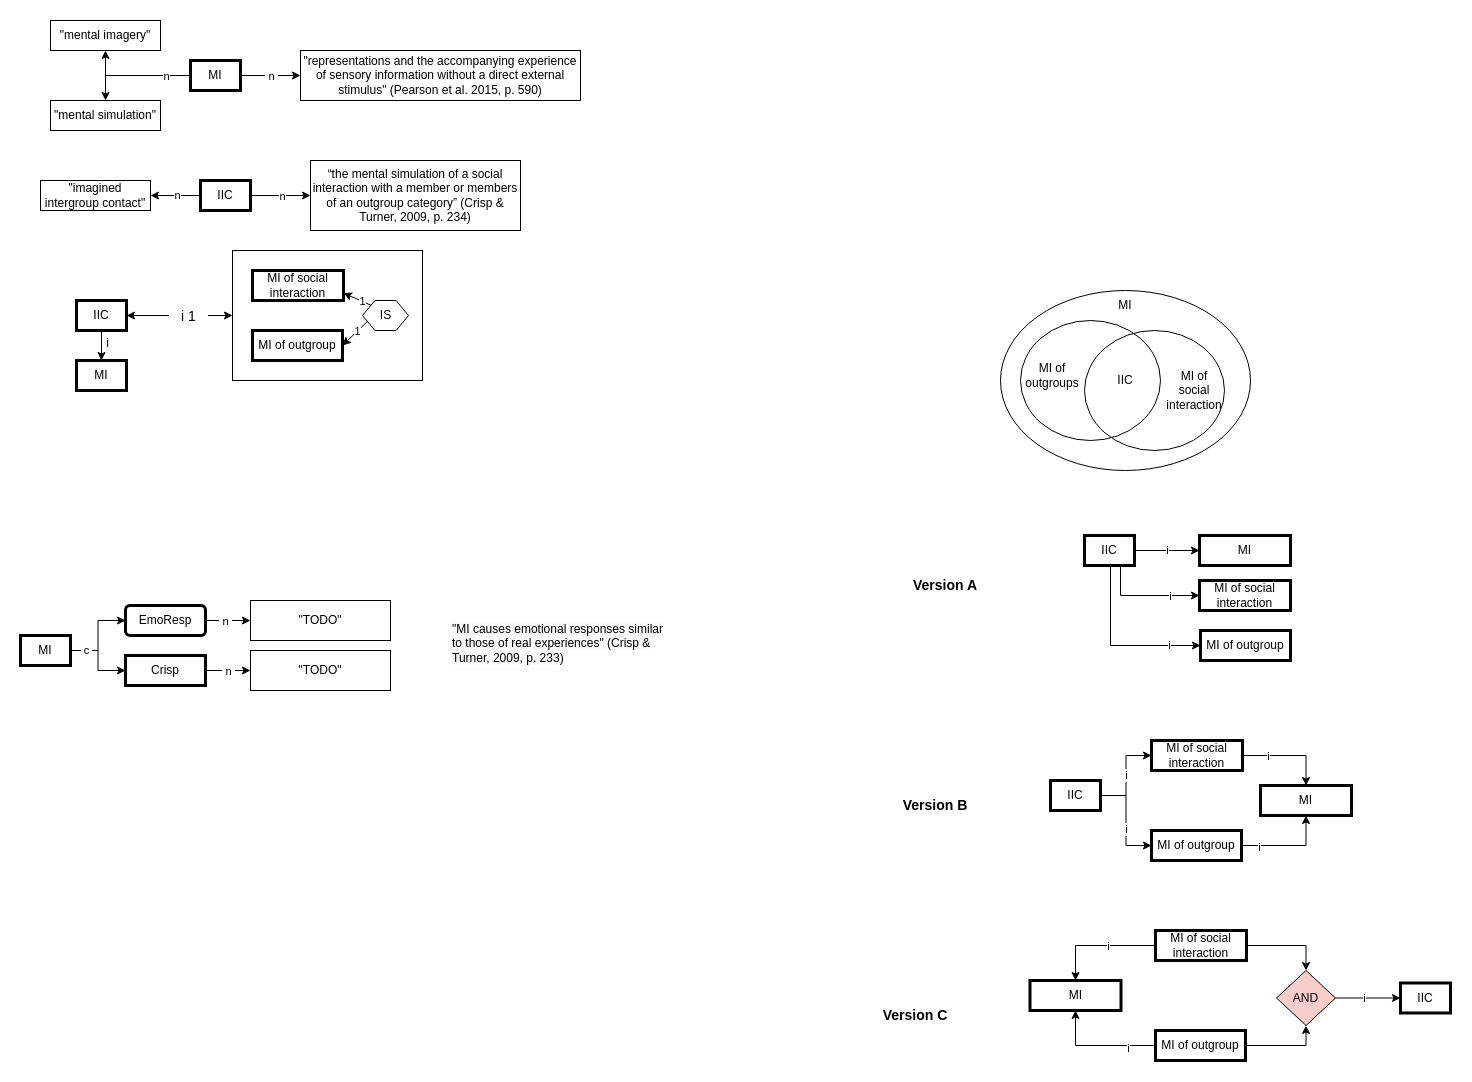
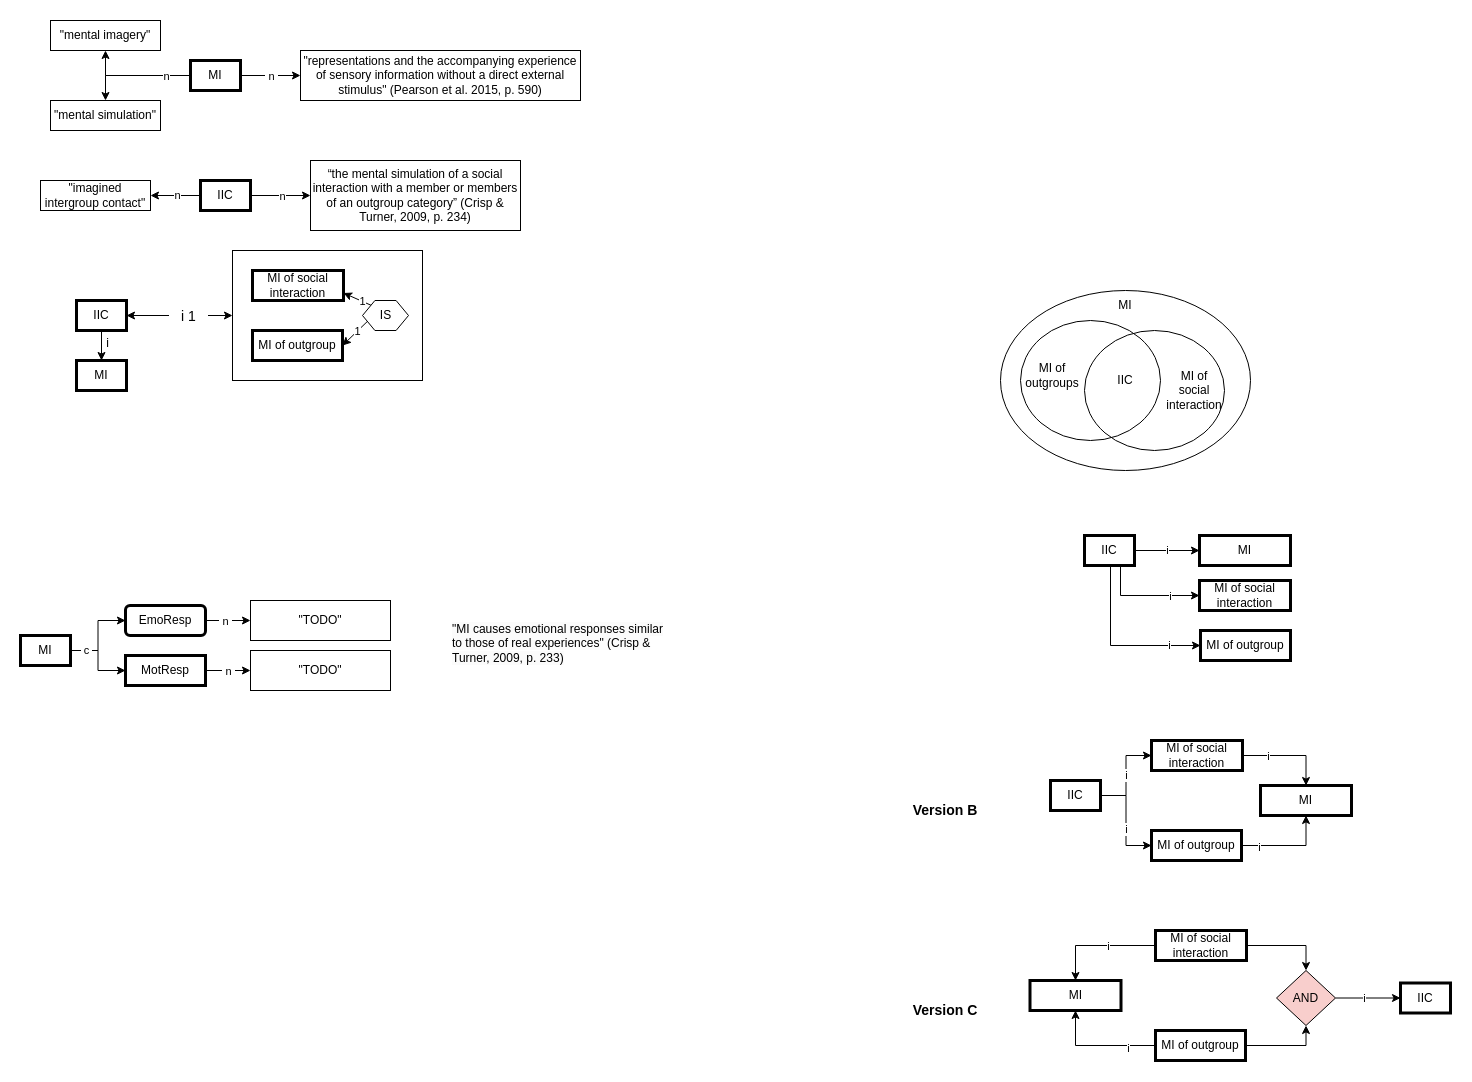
node "Version A": removed
node "Crisp": label "Crisp" -> "MotResp"
node "Version B": moved (936, 806) -> (946, 811)
node "Version C": moved (916, 1016) -> (946, 1011)
